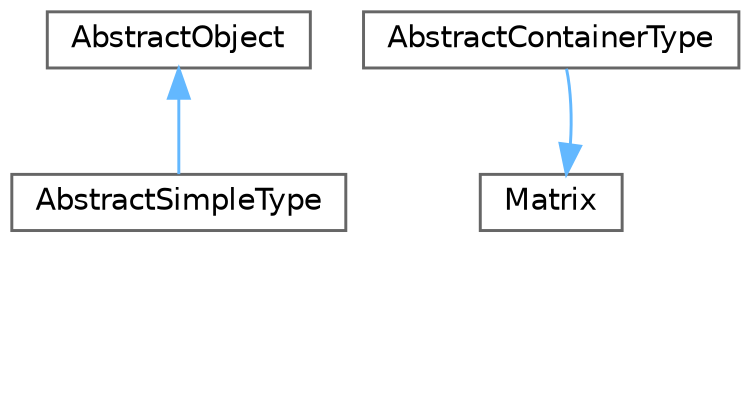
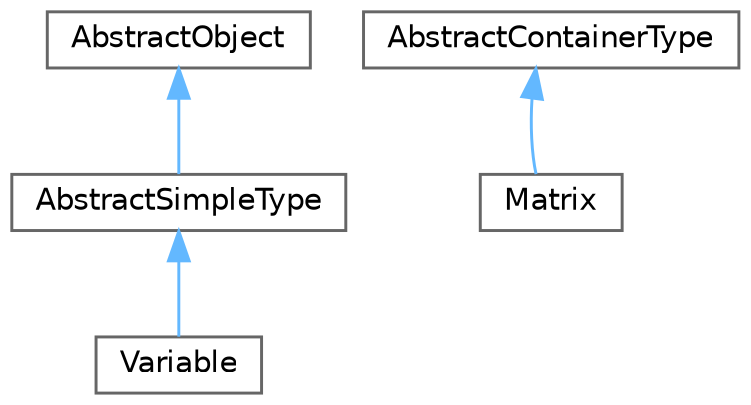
edge "AbstractContainerType" -> "Matrix": reversed
node "Variable": added
